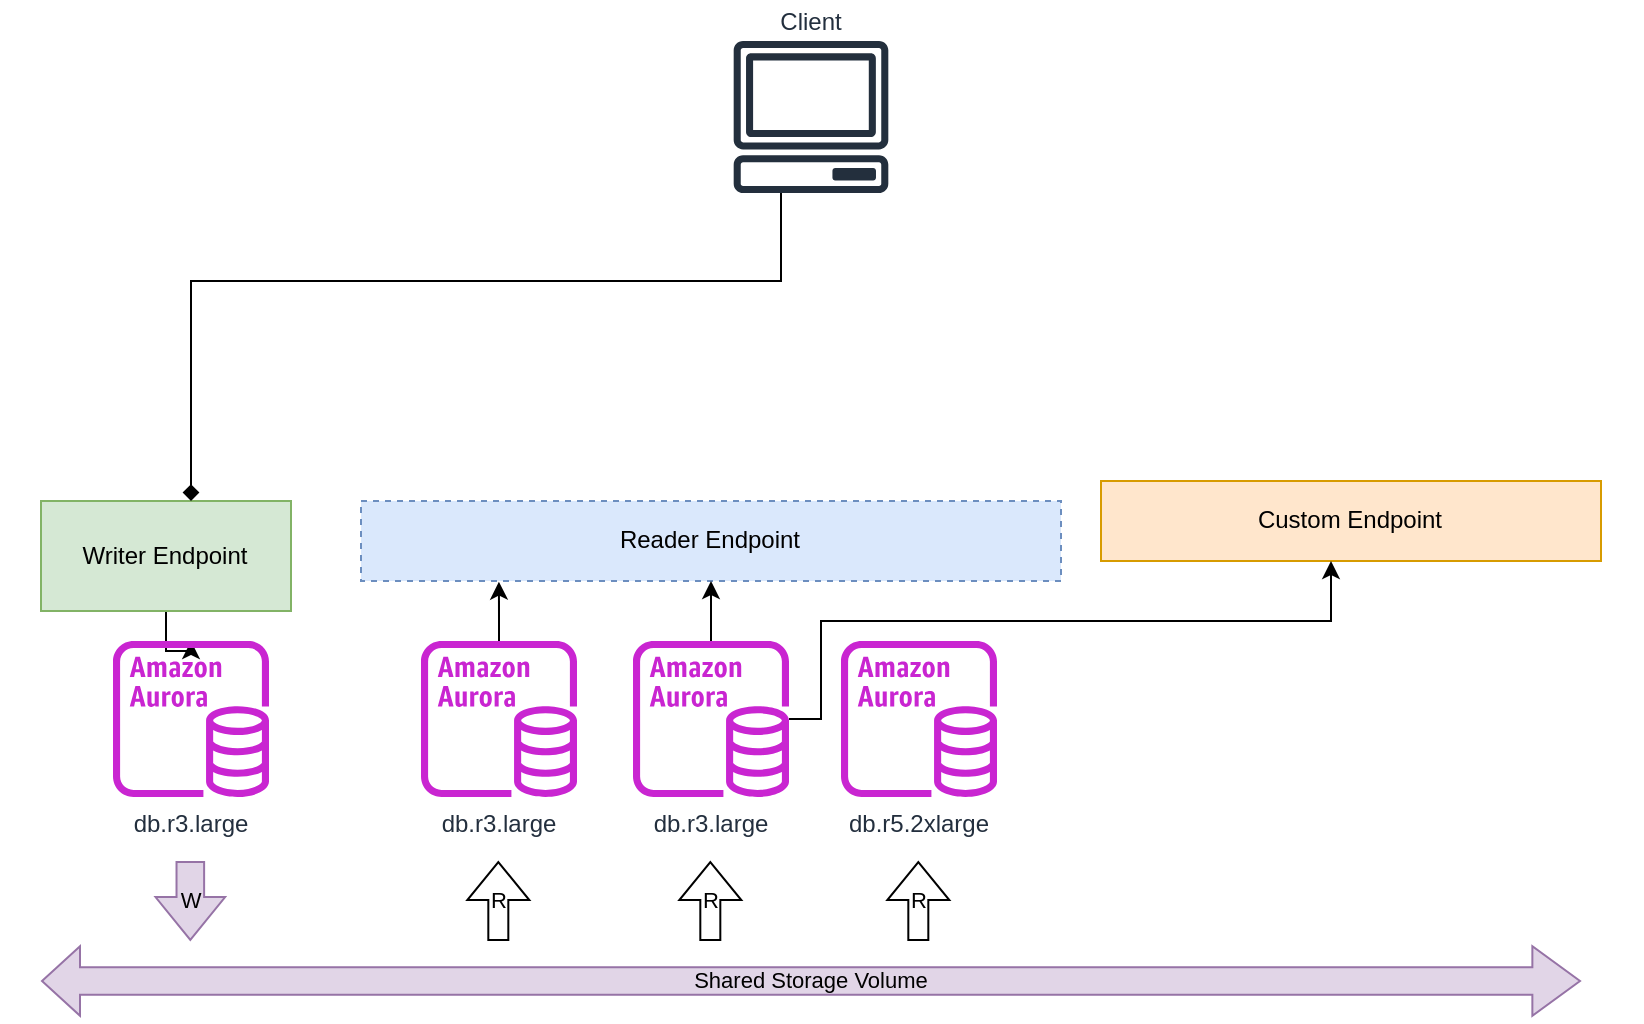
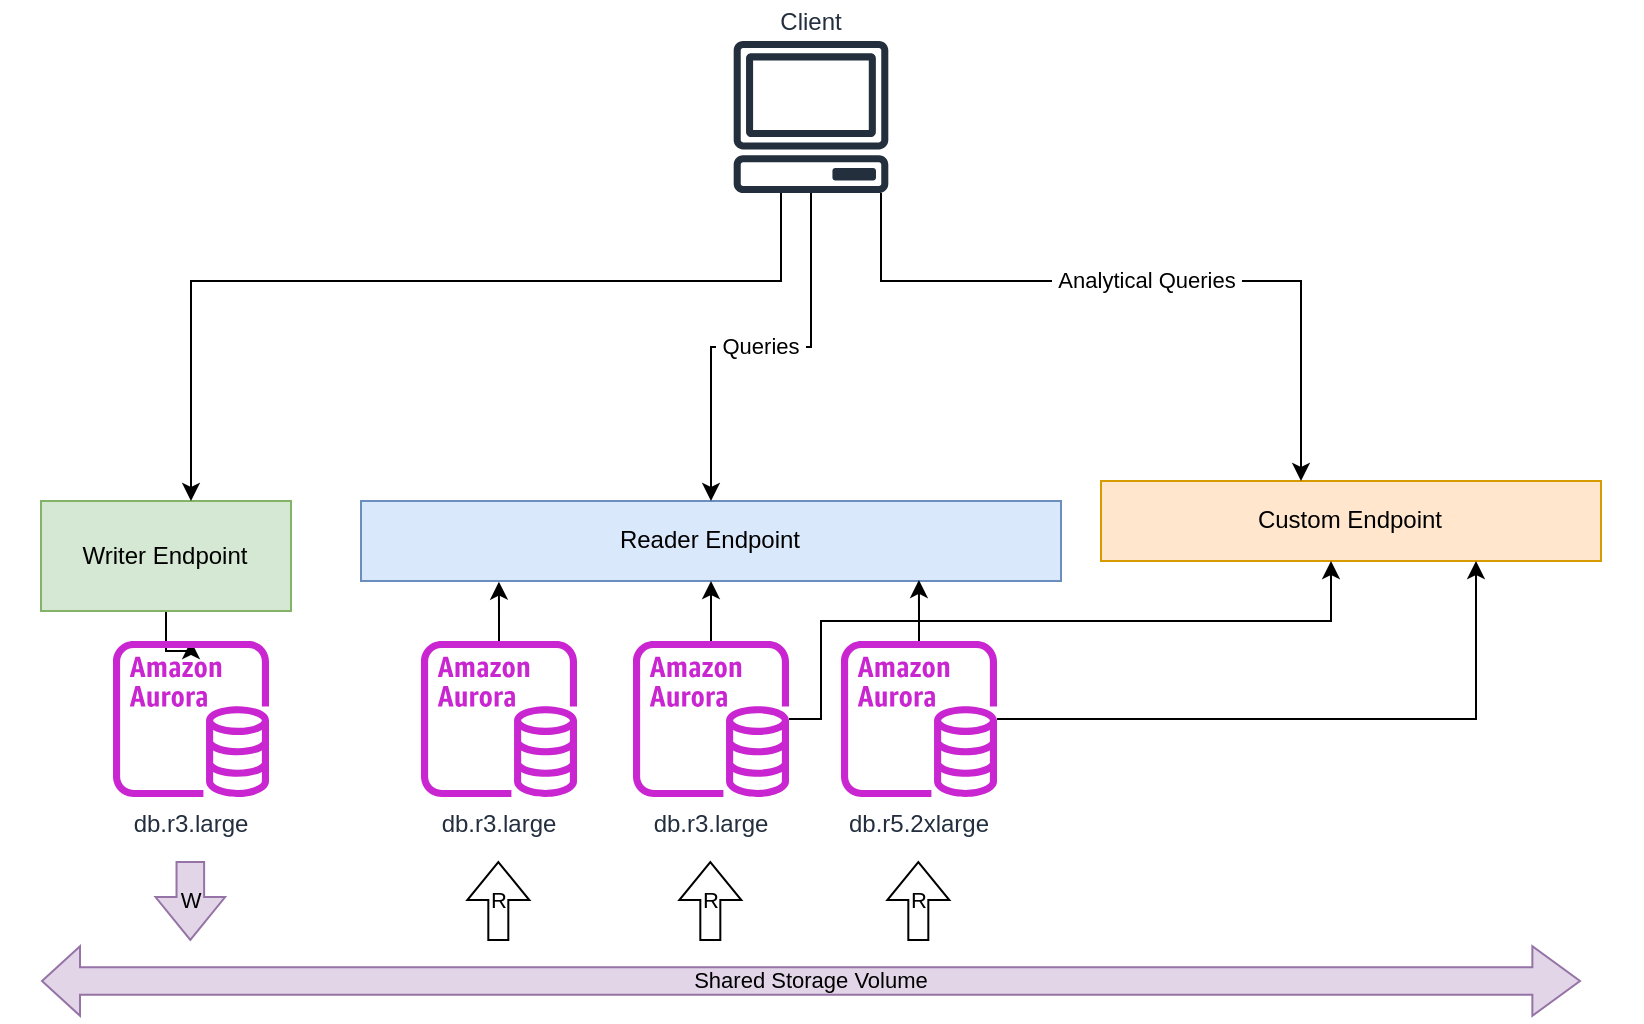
edge "Client" -> "Custom Endpoint": added, label "Analytical Queries"
edge "Client" -> "Reader Endpoint": added, label "Queries"
edge "Client" -> "Writer Endpoint": arrowhead diamond -> classic
node "Reader Endpoint": style dashed -> solid
edge "db.r5.2xlarge" -> "Reader Endpoint": added
edge "db.r5.2xlarge" -> "Custom Endpoint": added
